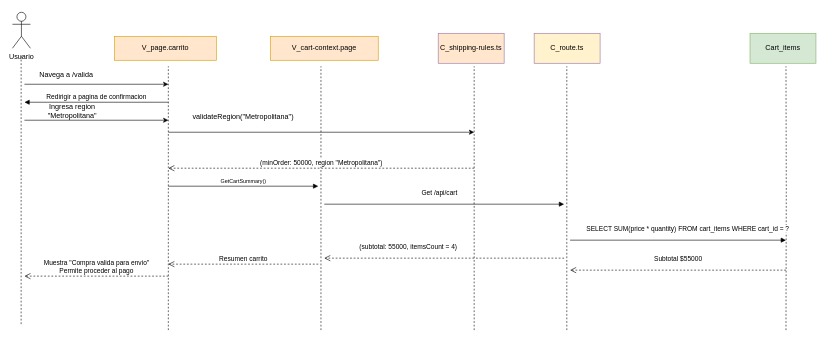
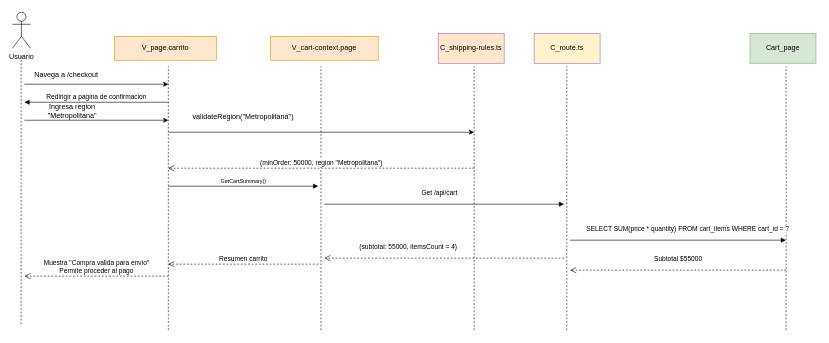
node "Cart_items": label "Cart_items" -> "Cart_page"
node "Navega a /valida": label "Navega a /valida" -> "Navega a /checkout"
